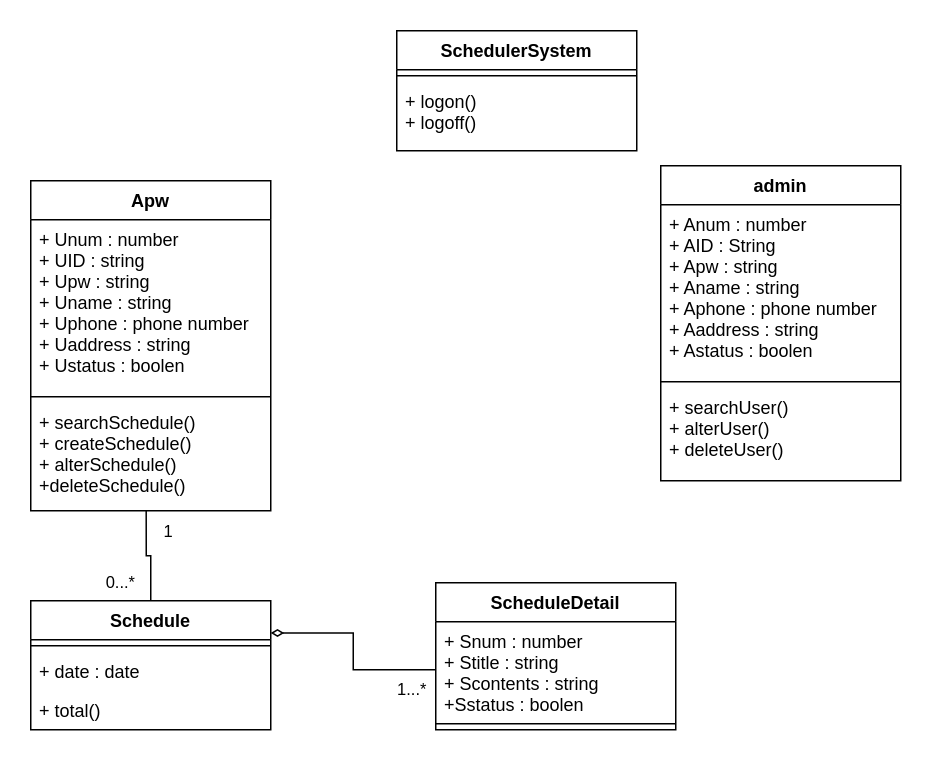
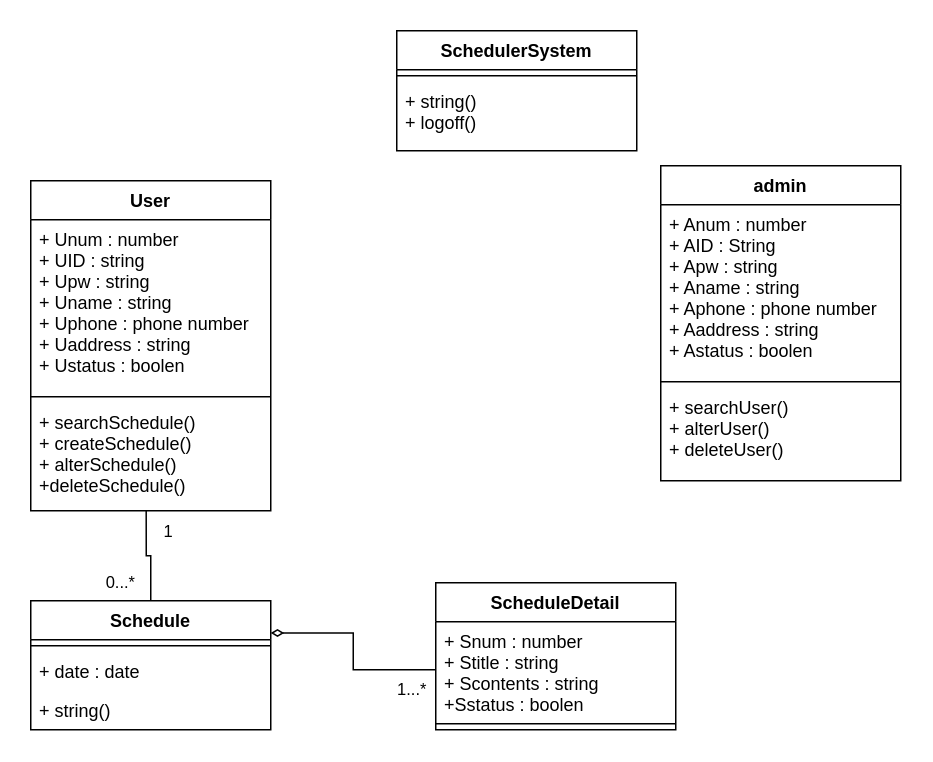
node "+ logon() + logoff()": label "+ logon() + logoff()" -> "+ string() + logoff()"
node "Apw": label "Apw" -> "User"
node "+ total()": label "+ total()" -> "+ string()"
